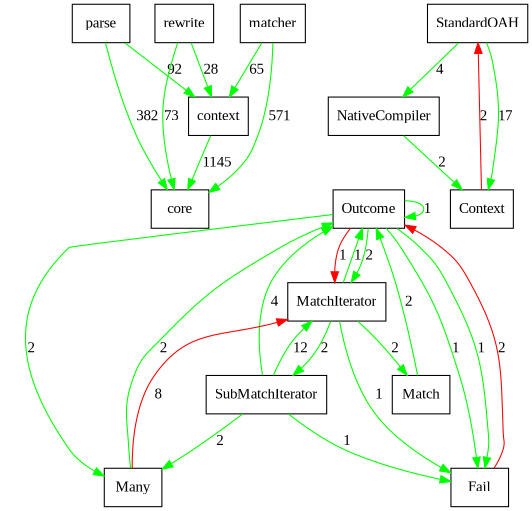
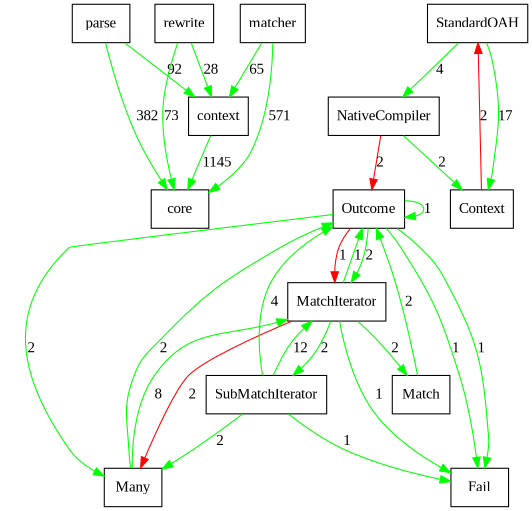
edge "Fail" -> "Outcome": now "NativeCompiler" -> "Outcome"
edge "Many" -> "MatchIterator": color red -> green
edge "MatchIterator" -> "Many": added, label "2"
